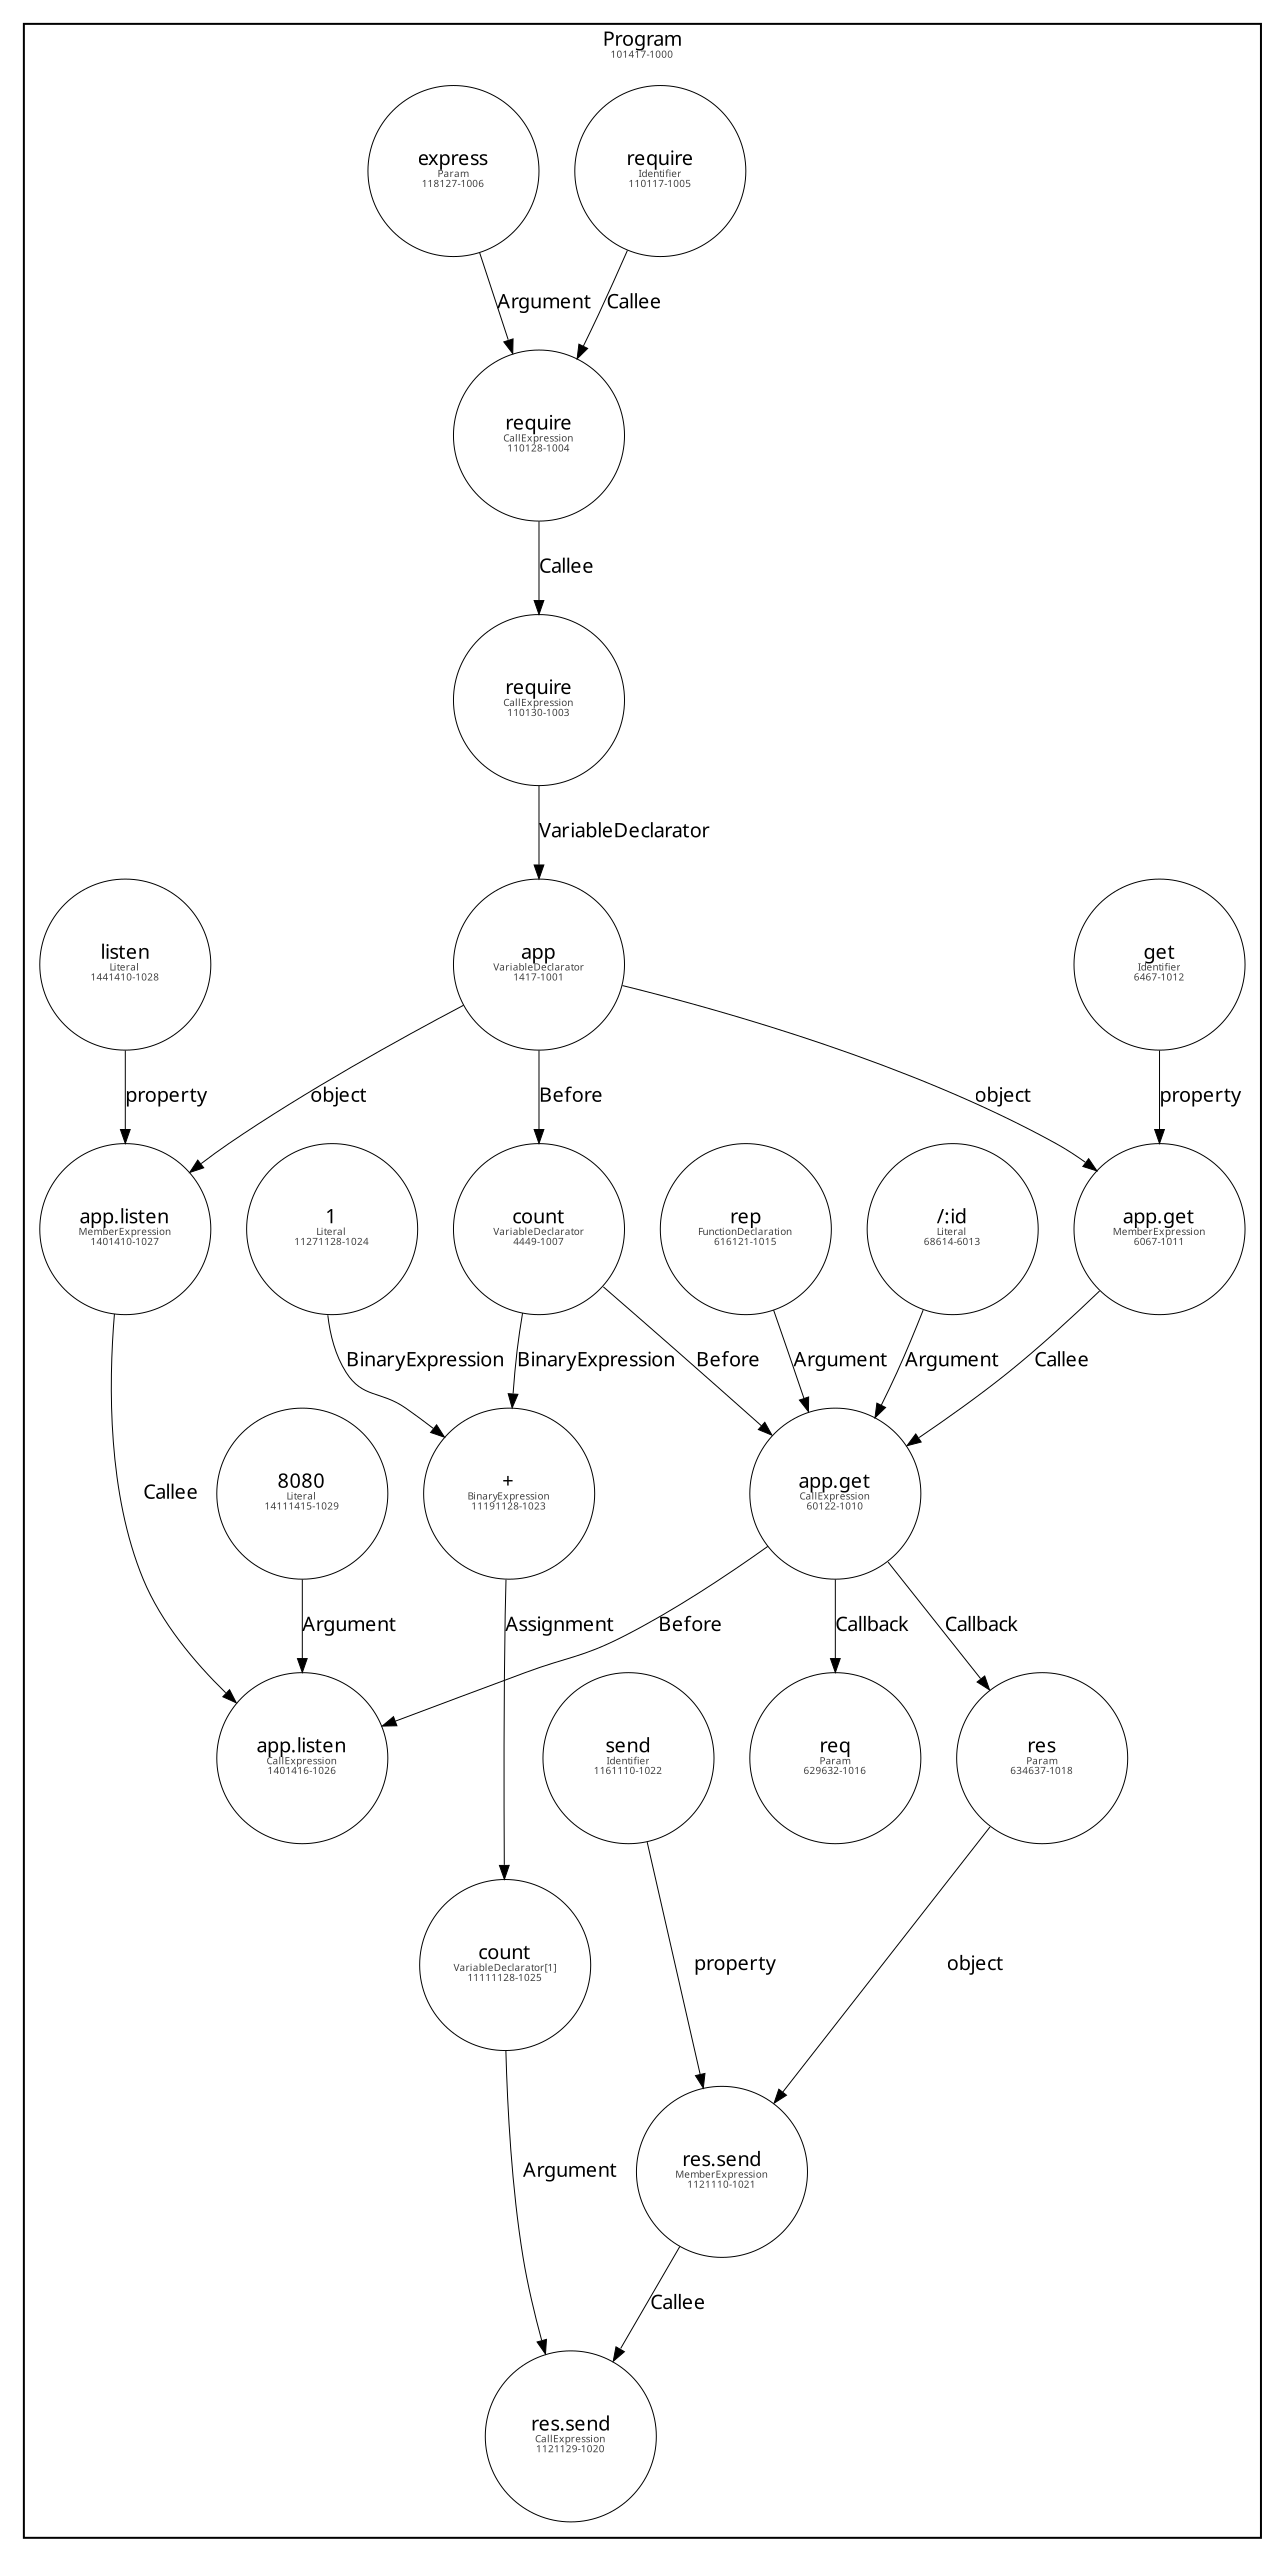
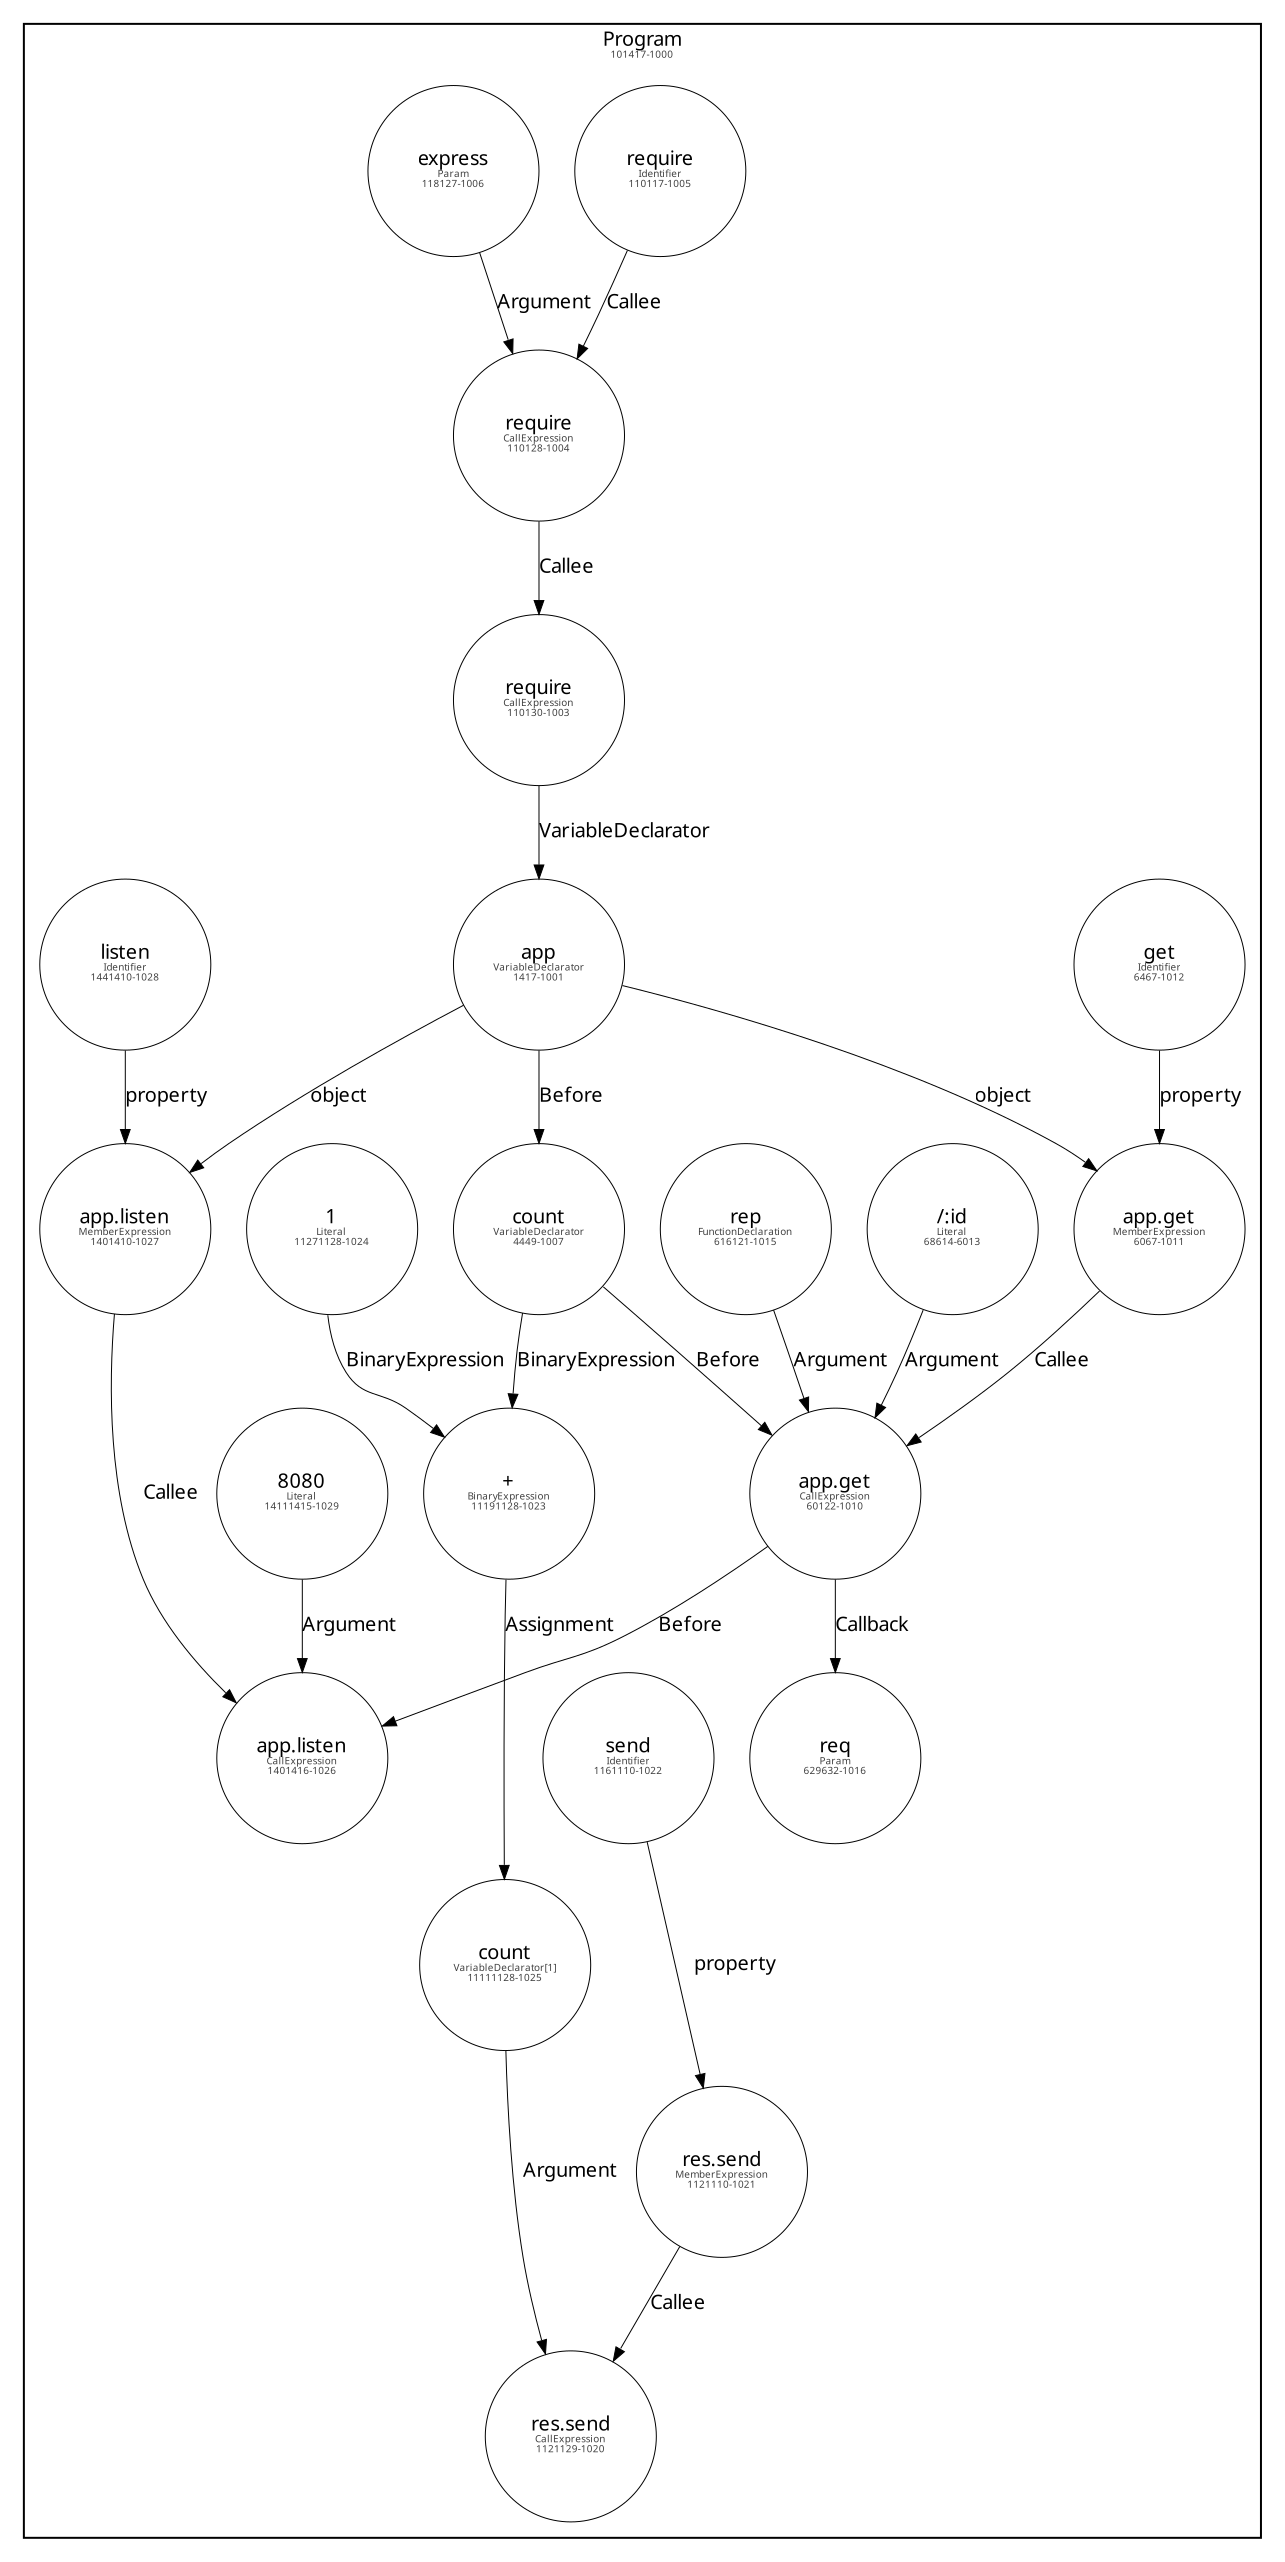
node "listen": text "Literal" -> "Identifier"
node "res": removed
